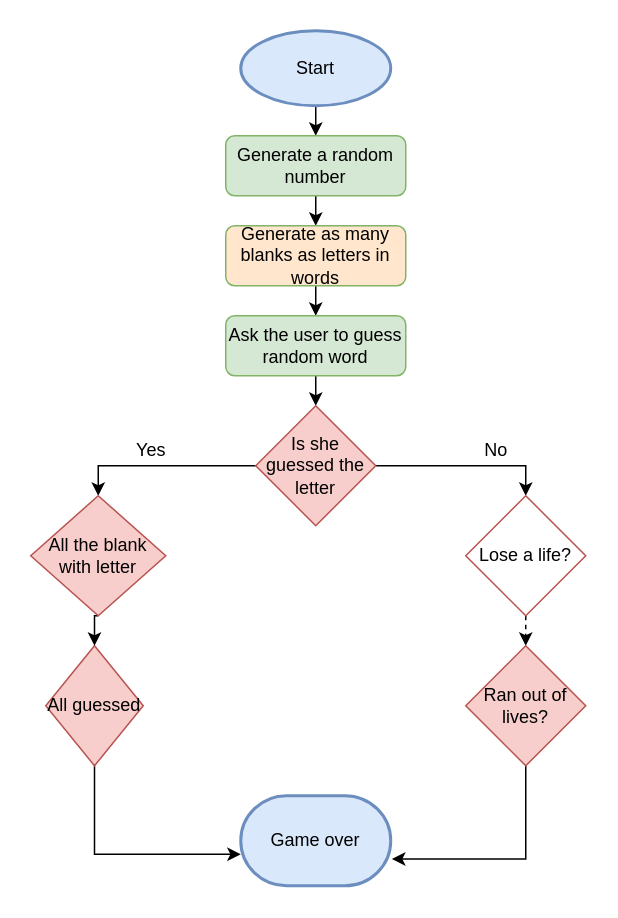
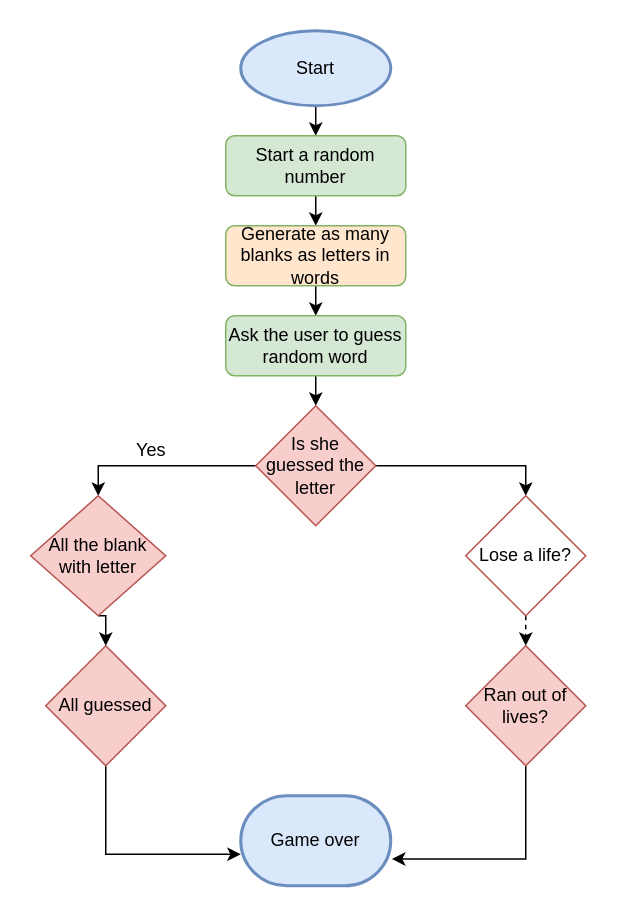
node "Generate a random number": label "Generate a random number" -> "Start a random number"
node "No": removed
node "All guessed": size 98x120 -> 120x120
